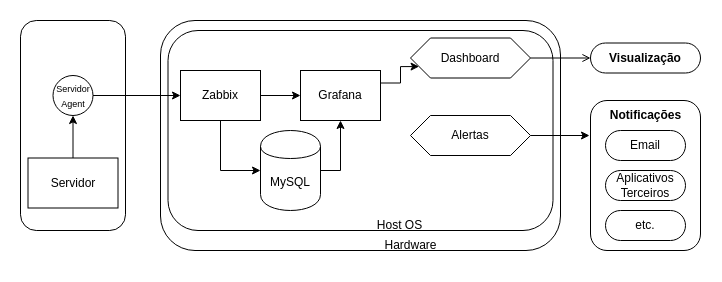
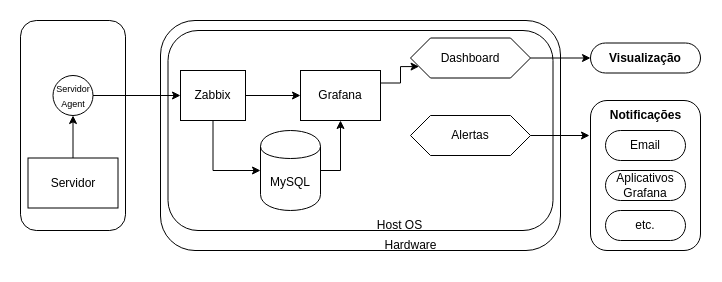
edge "Dashboard" -> "Visualização": arrowhead open -> classic
node "Zabbix": size 80x50 -> 65x50
node "Aplicativos Terceiros": label "Aplicativos Terceiros" -> "Aplicativos Grafana"
